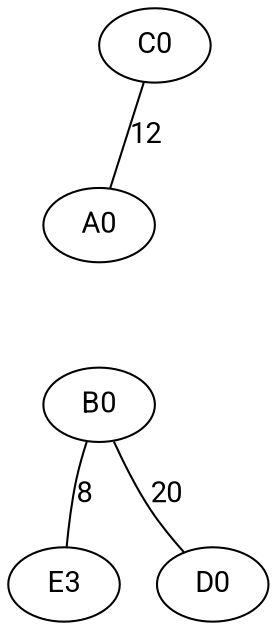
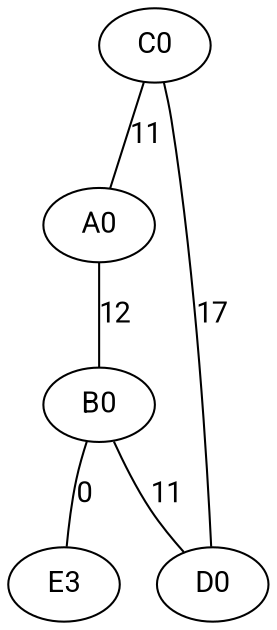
edge "C0" -- "A0": label "12" -> "11"
edge "C0" -- "D0": added, label "17"
edge "A0" -- "B0": added, label "12"
edge "B0" -- "E3": label "8" -> "0"
edge "B0" -- "D0": label "20" -> "11"
